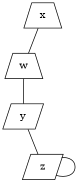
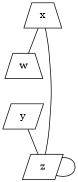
edge "w" -- "y": removed
edge "x" -- "z": added
